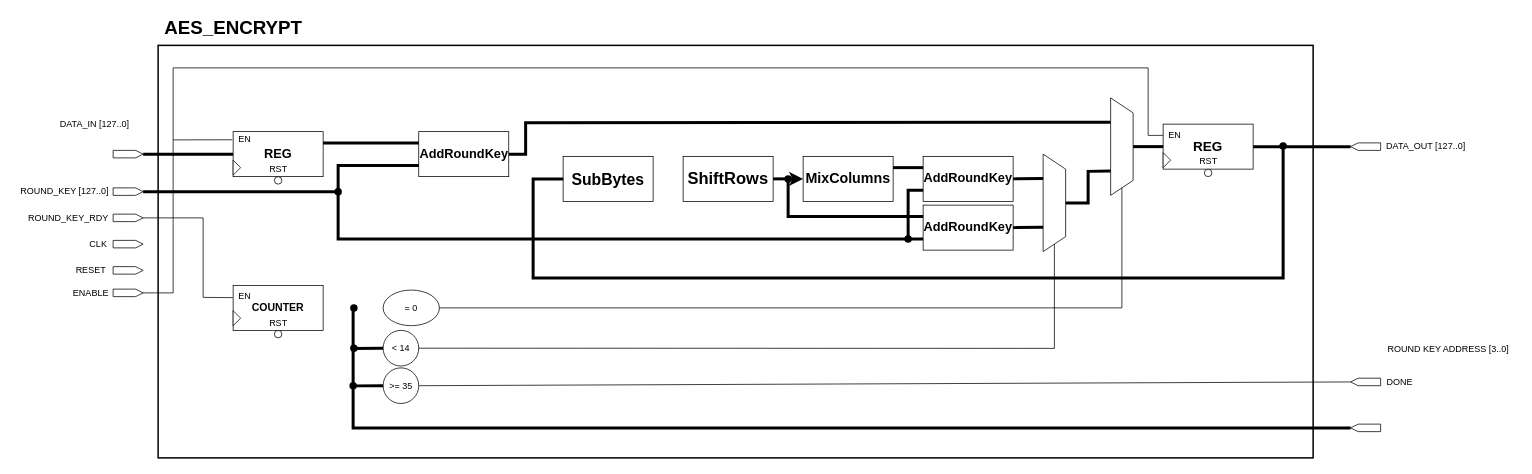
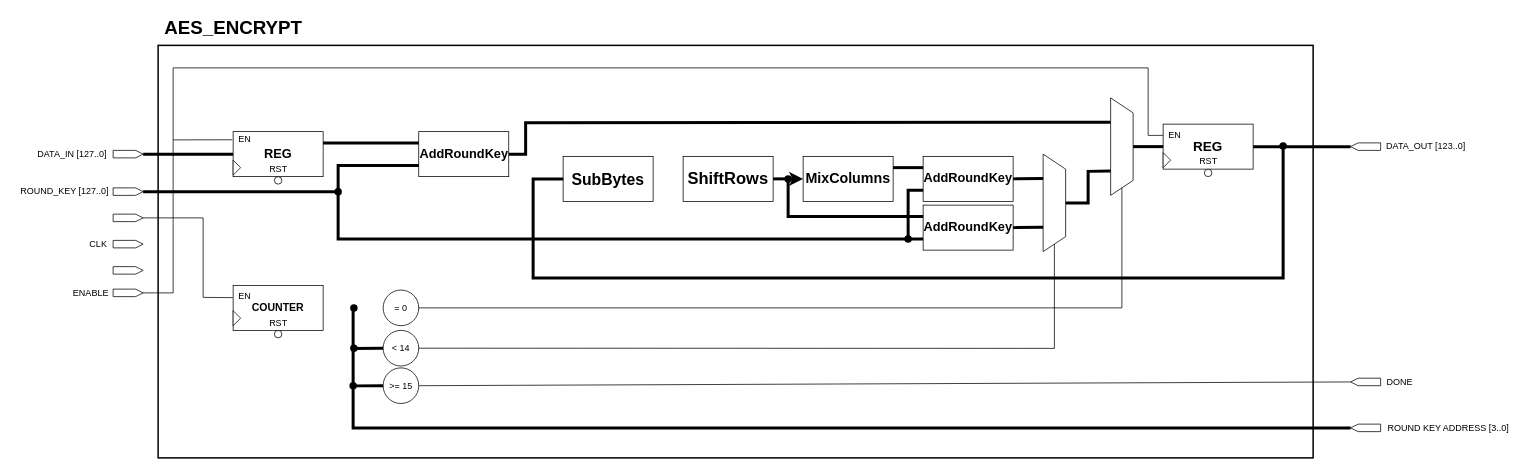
node "DATA_IN [127..0]": moved (94, 124) -> (72, 154)
node "DATA_OUT [127..0]": label "DATA_OUT [127..0]" -> "DATA_OUT [123..0]"
node "ROUND_KEY_RDY": removed
node "RESET": removed
node "= 0": size 56x36 -> 36x36
node "ROUND KEY ADDRESS [3..0]": moved (1448, 349) -> (1448, 428)
node ">= 35": label ">= 35" -> ">= 15"
